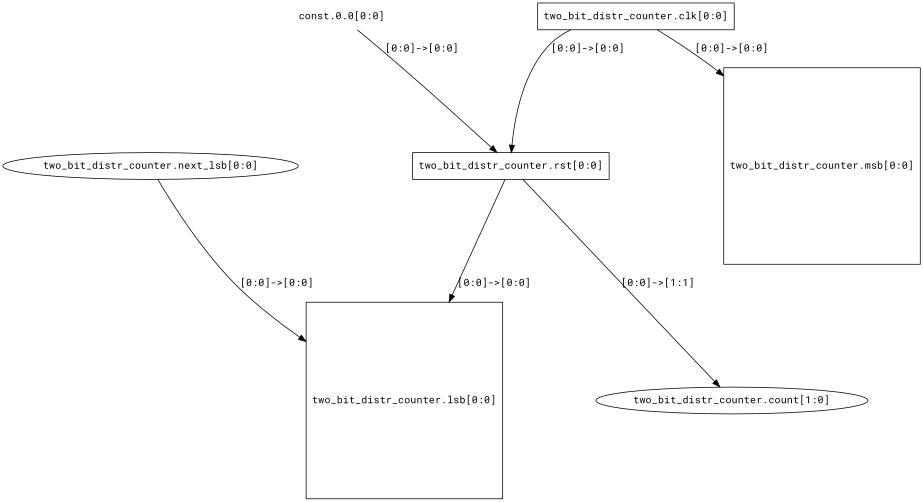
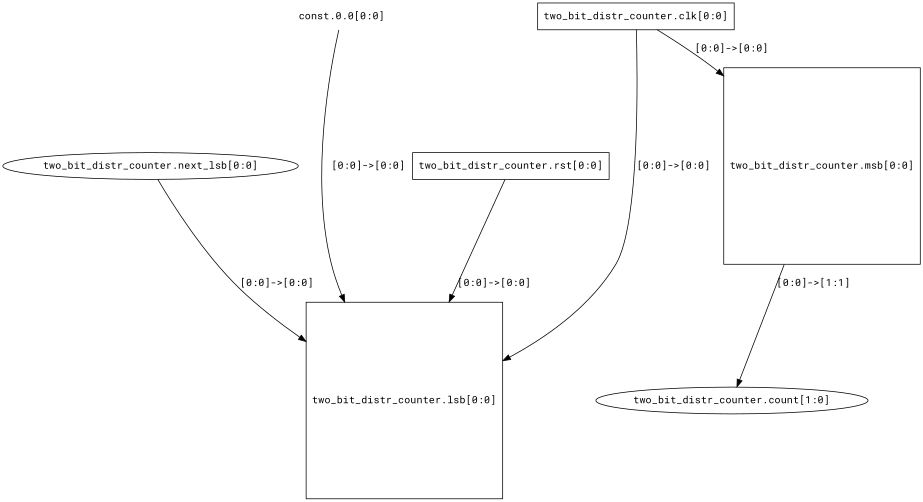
edge "two_bit_distr_counter.clk[0:0]" -> "two_bit_distr_counter.rst[0:0]": now "two_bit_distr_counter.clk[0:0]" -> "two_bit_distr_counter.lsb[0:0]"
edge "const.0.0[0:0]" -> "two_bit_distr_counter.rst[0:0]": now "const.0.0[0:0]" -> "two_bit_distr_counter.lsb[0:0]"
edge "two_bit_distr_counter.rst[0:0]" -> "two_bit_distr_counter.count[1:0]": now "two_bit_distr_counter.msb[0:0]" -> "two_bit_distr_counter.count[1:0]"
